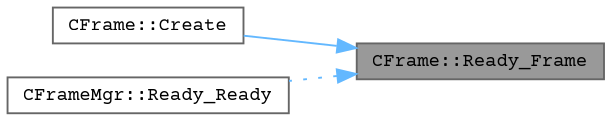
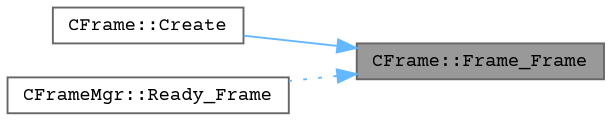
node "CFrame::Ready_Frame": label "CFrame::Ready_Frame" -> "CFrame::Frame_Frame"
node "CFrameMgr::Ready_Ready": label "CFrameMgr::Ready_Ready" -> "CFrameMgr::Ready_Frame"
